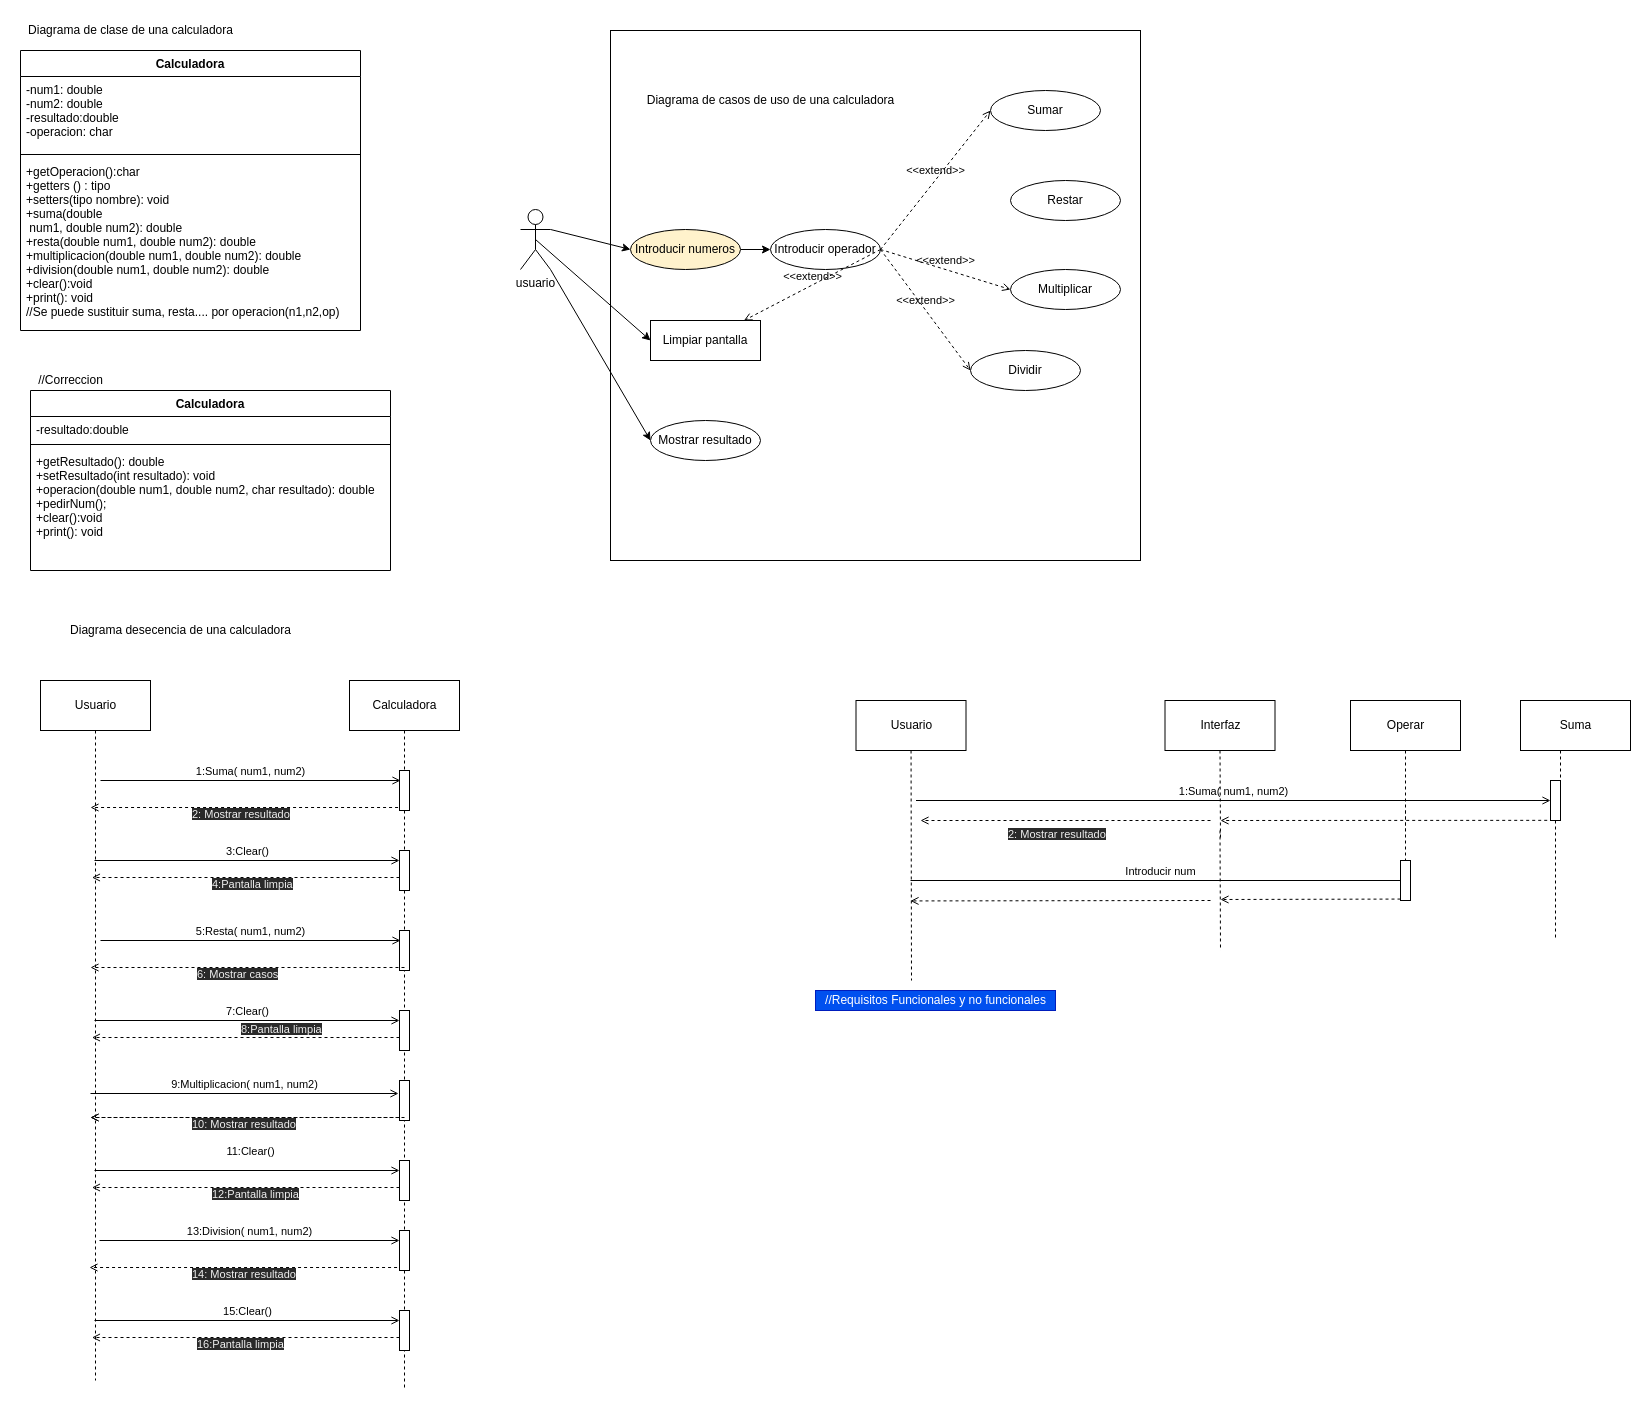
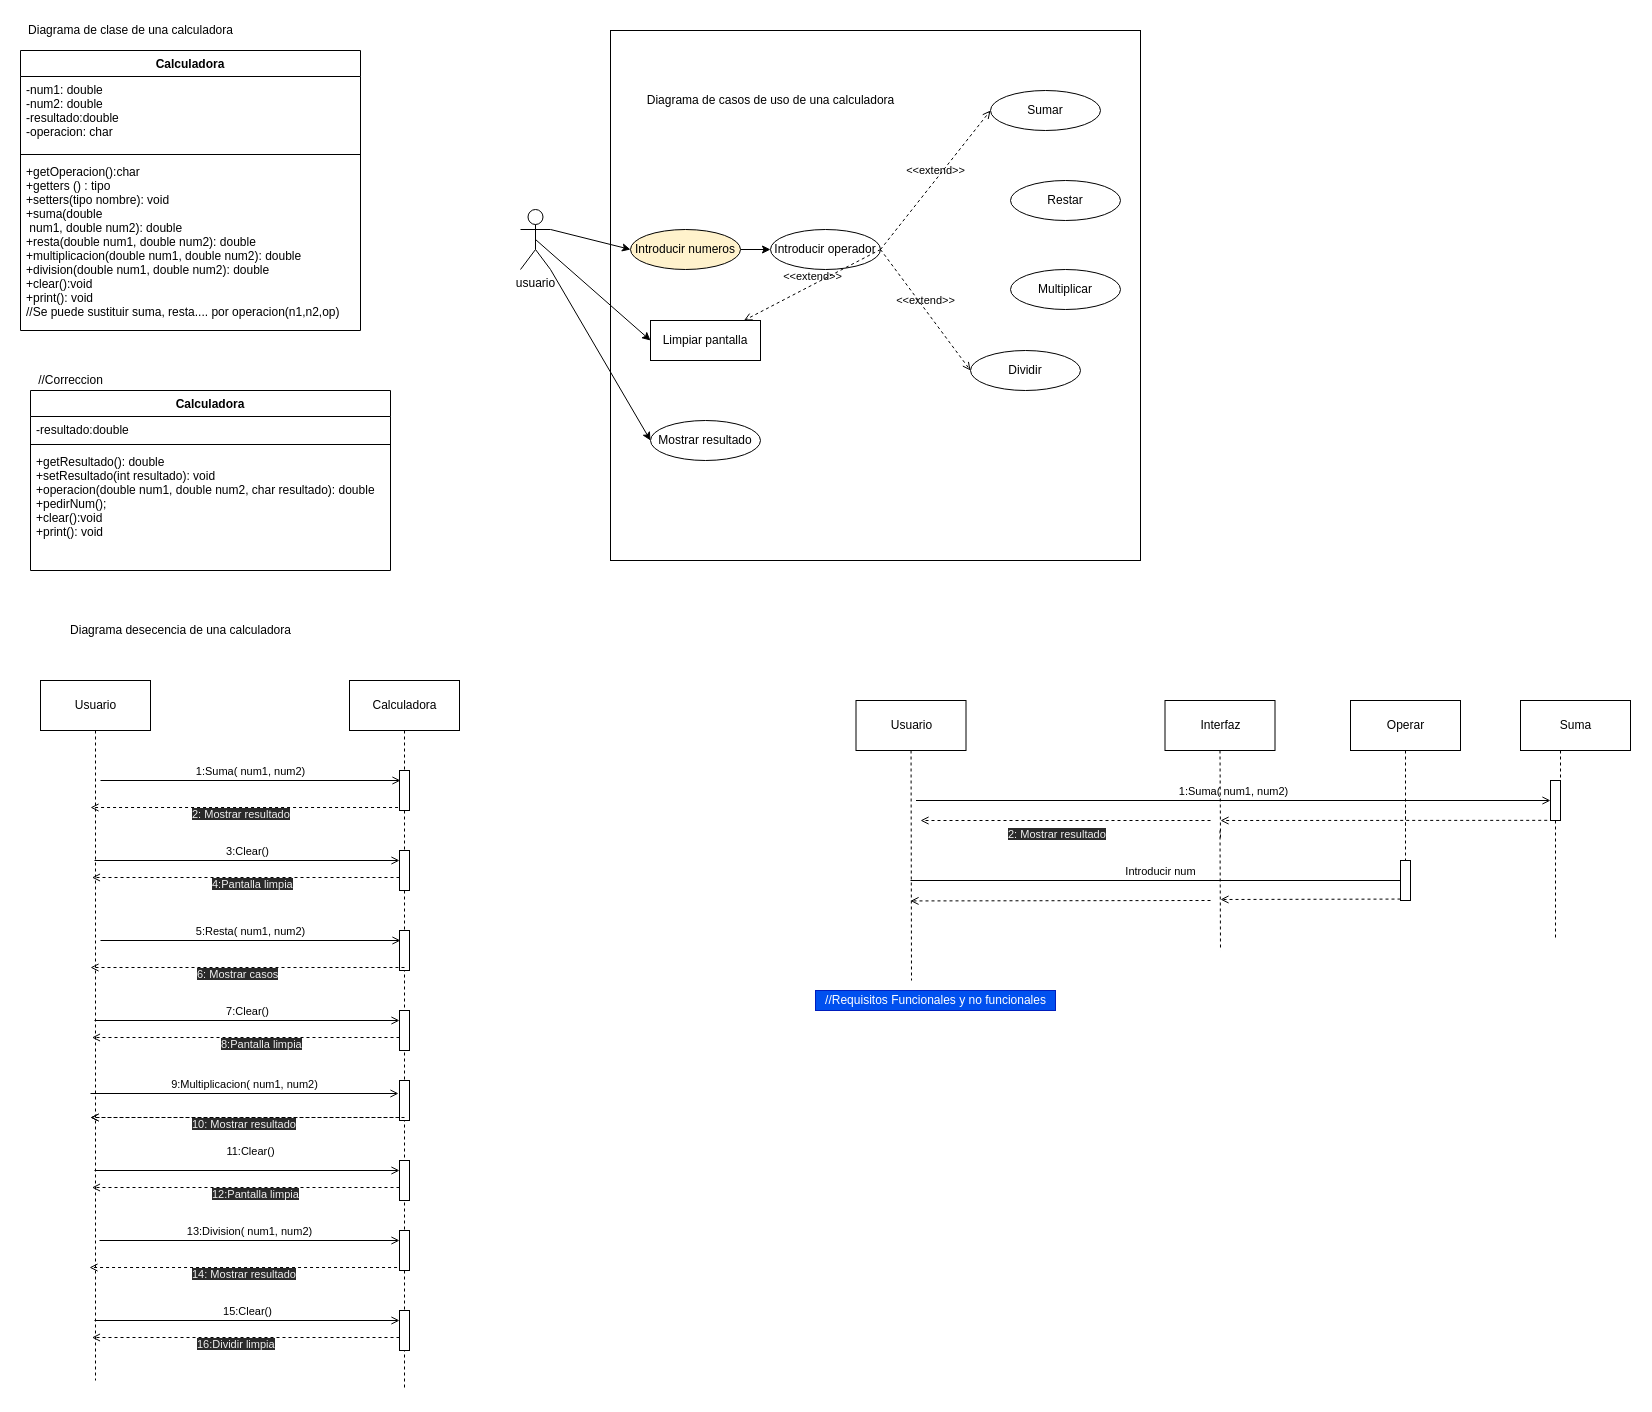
edge "Introducir operador" -> "Multiplicar": removed, label "<<extend>>"
node "8:Pantalla limpia": moved (305, 1031) -> (285, 1046)
node "16:Pantalla limpia": label "16:Pantalla limpia" -> "16:Dividir limpia"
